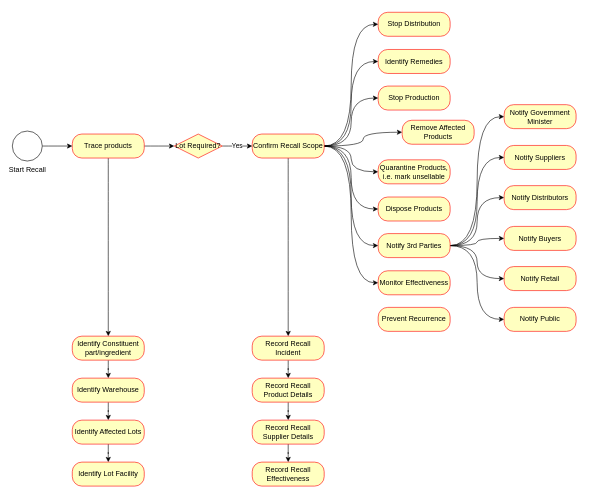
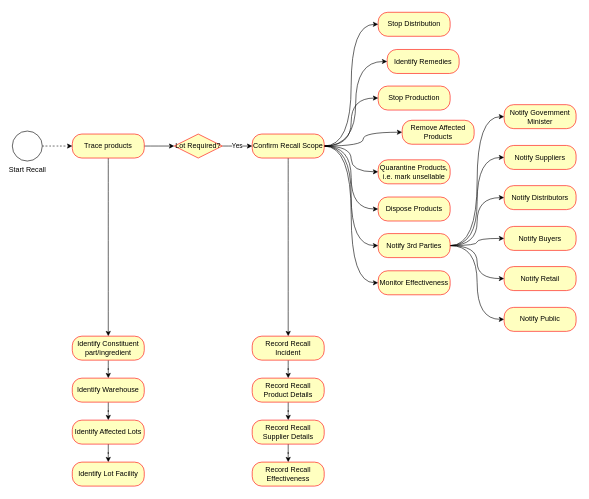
node "Identify Remedies": moved (414, 62) -> (423, 62)
edge "Start Recall" -> "Trace products": style solid -> dashed
node "Prevent Recurrence": removed
